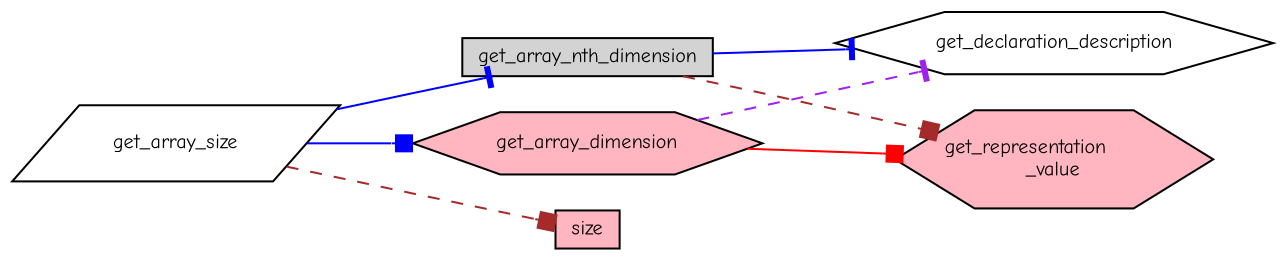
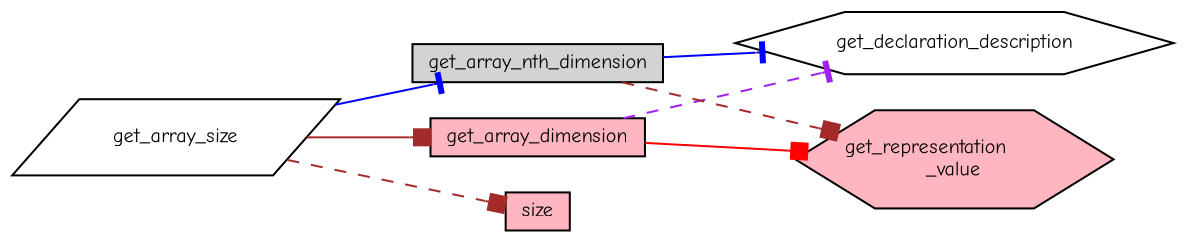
edge "get_array_size" -> "get_array_dimension": color blue -> brown
node "get_array_dimension": shape hexagon -> box
